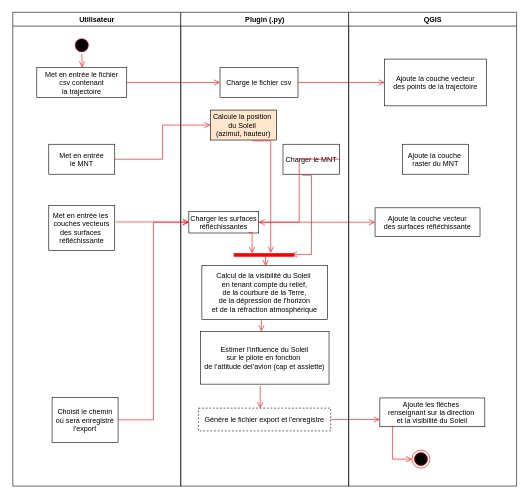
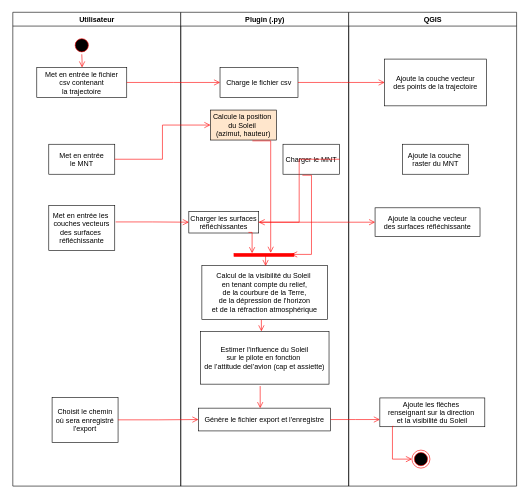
edge "Choisit le chemin où sera enregistré l'export" -> "Charger les surfaces réfléchissantes": now "Choisit le chemin où sera enregistré l'export" -> "Génère le fichier export et l'enregistre"
node "Génère le fichier export et l'enregistre": style dashed -> solid
